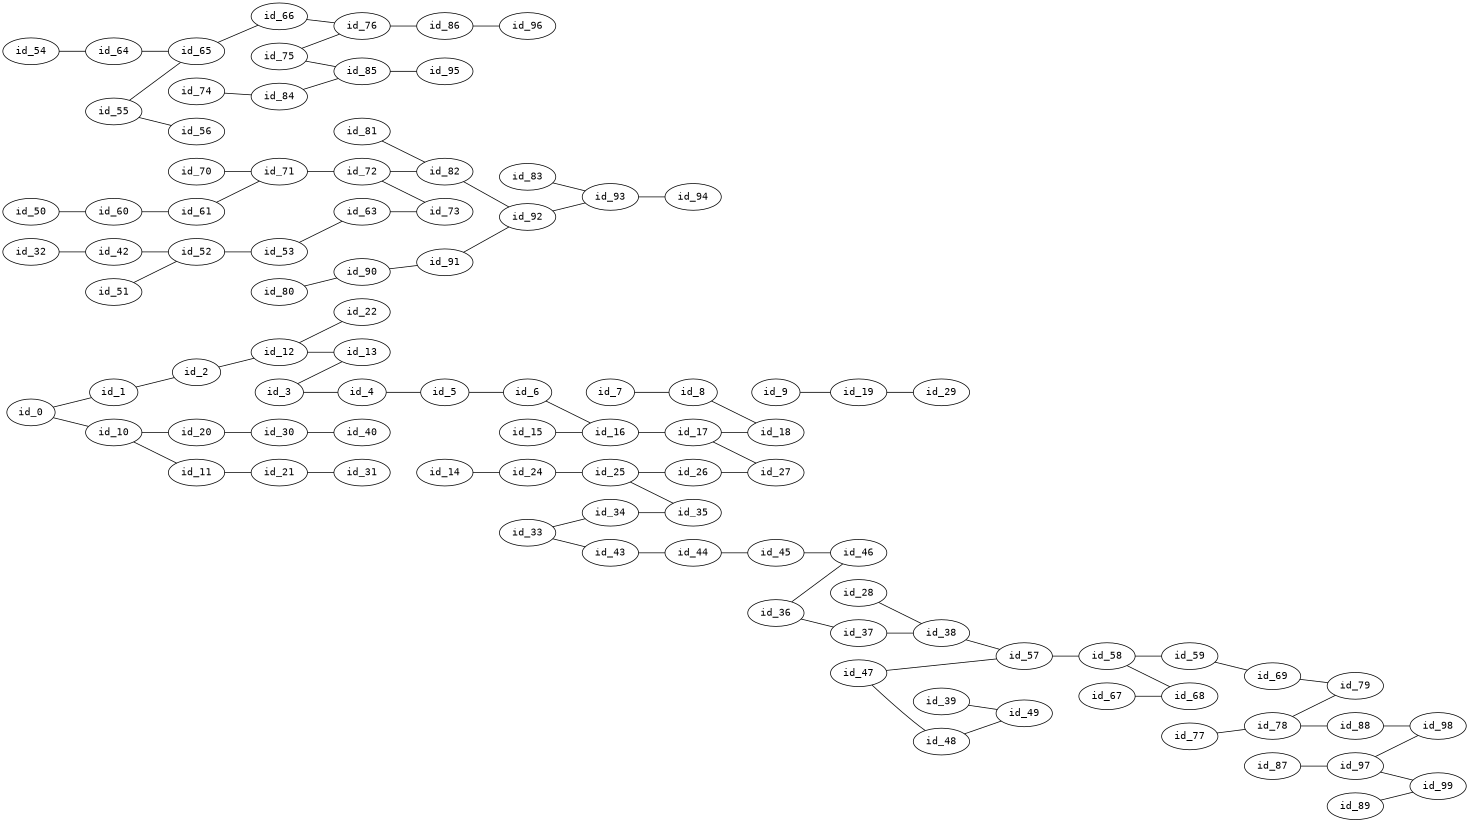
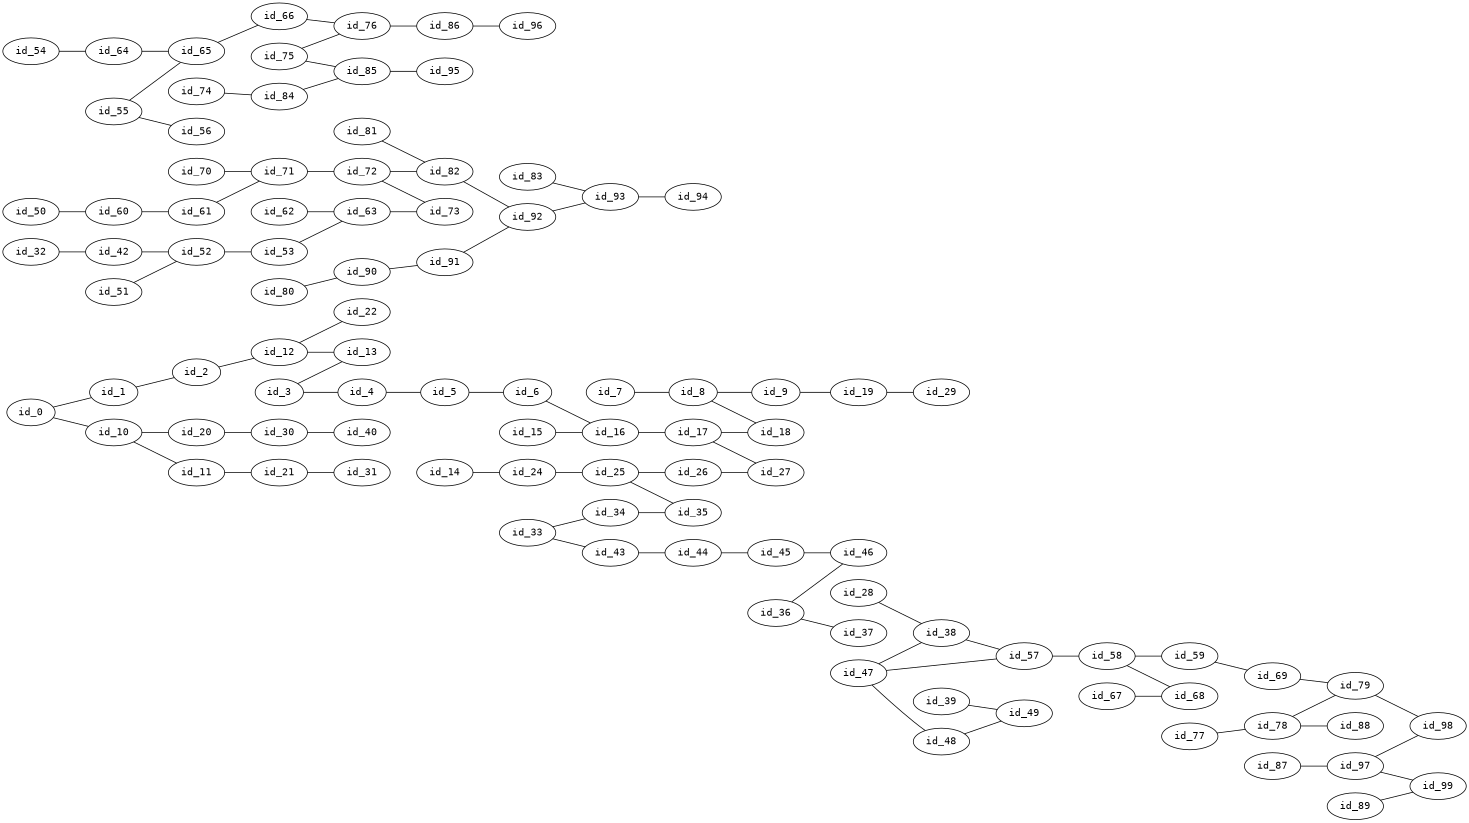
node "id_62": added
edge "id_8" -- "id_9": added
edge "id_37" -- "id_38": now "id_47" -- "id_38"
edge "id_88" -- "id_98": now "id_79" -- "id_98"
